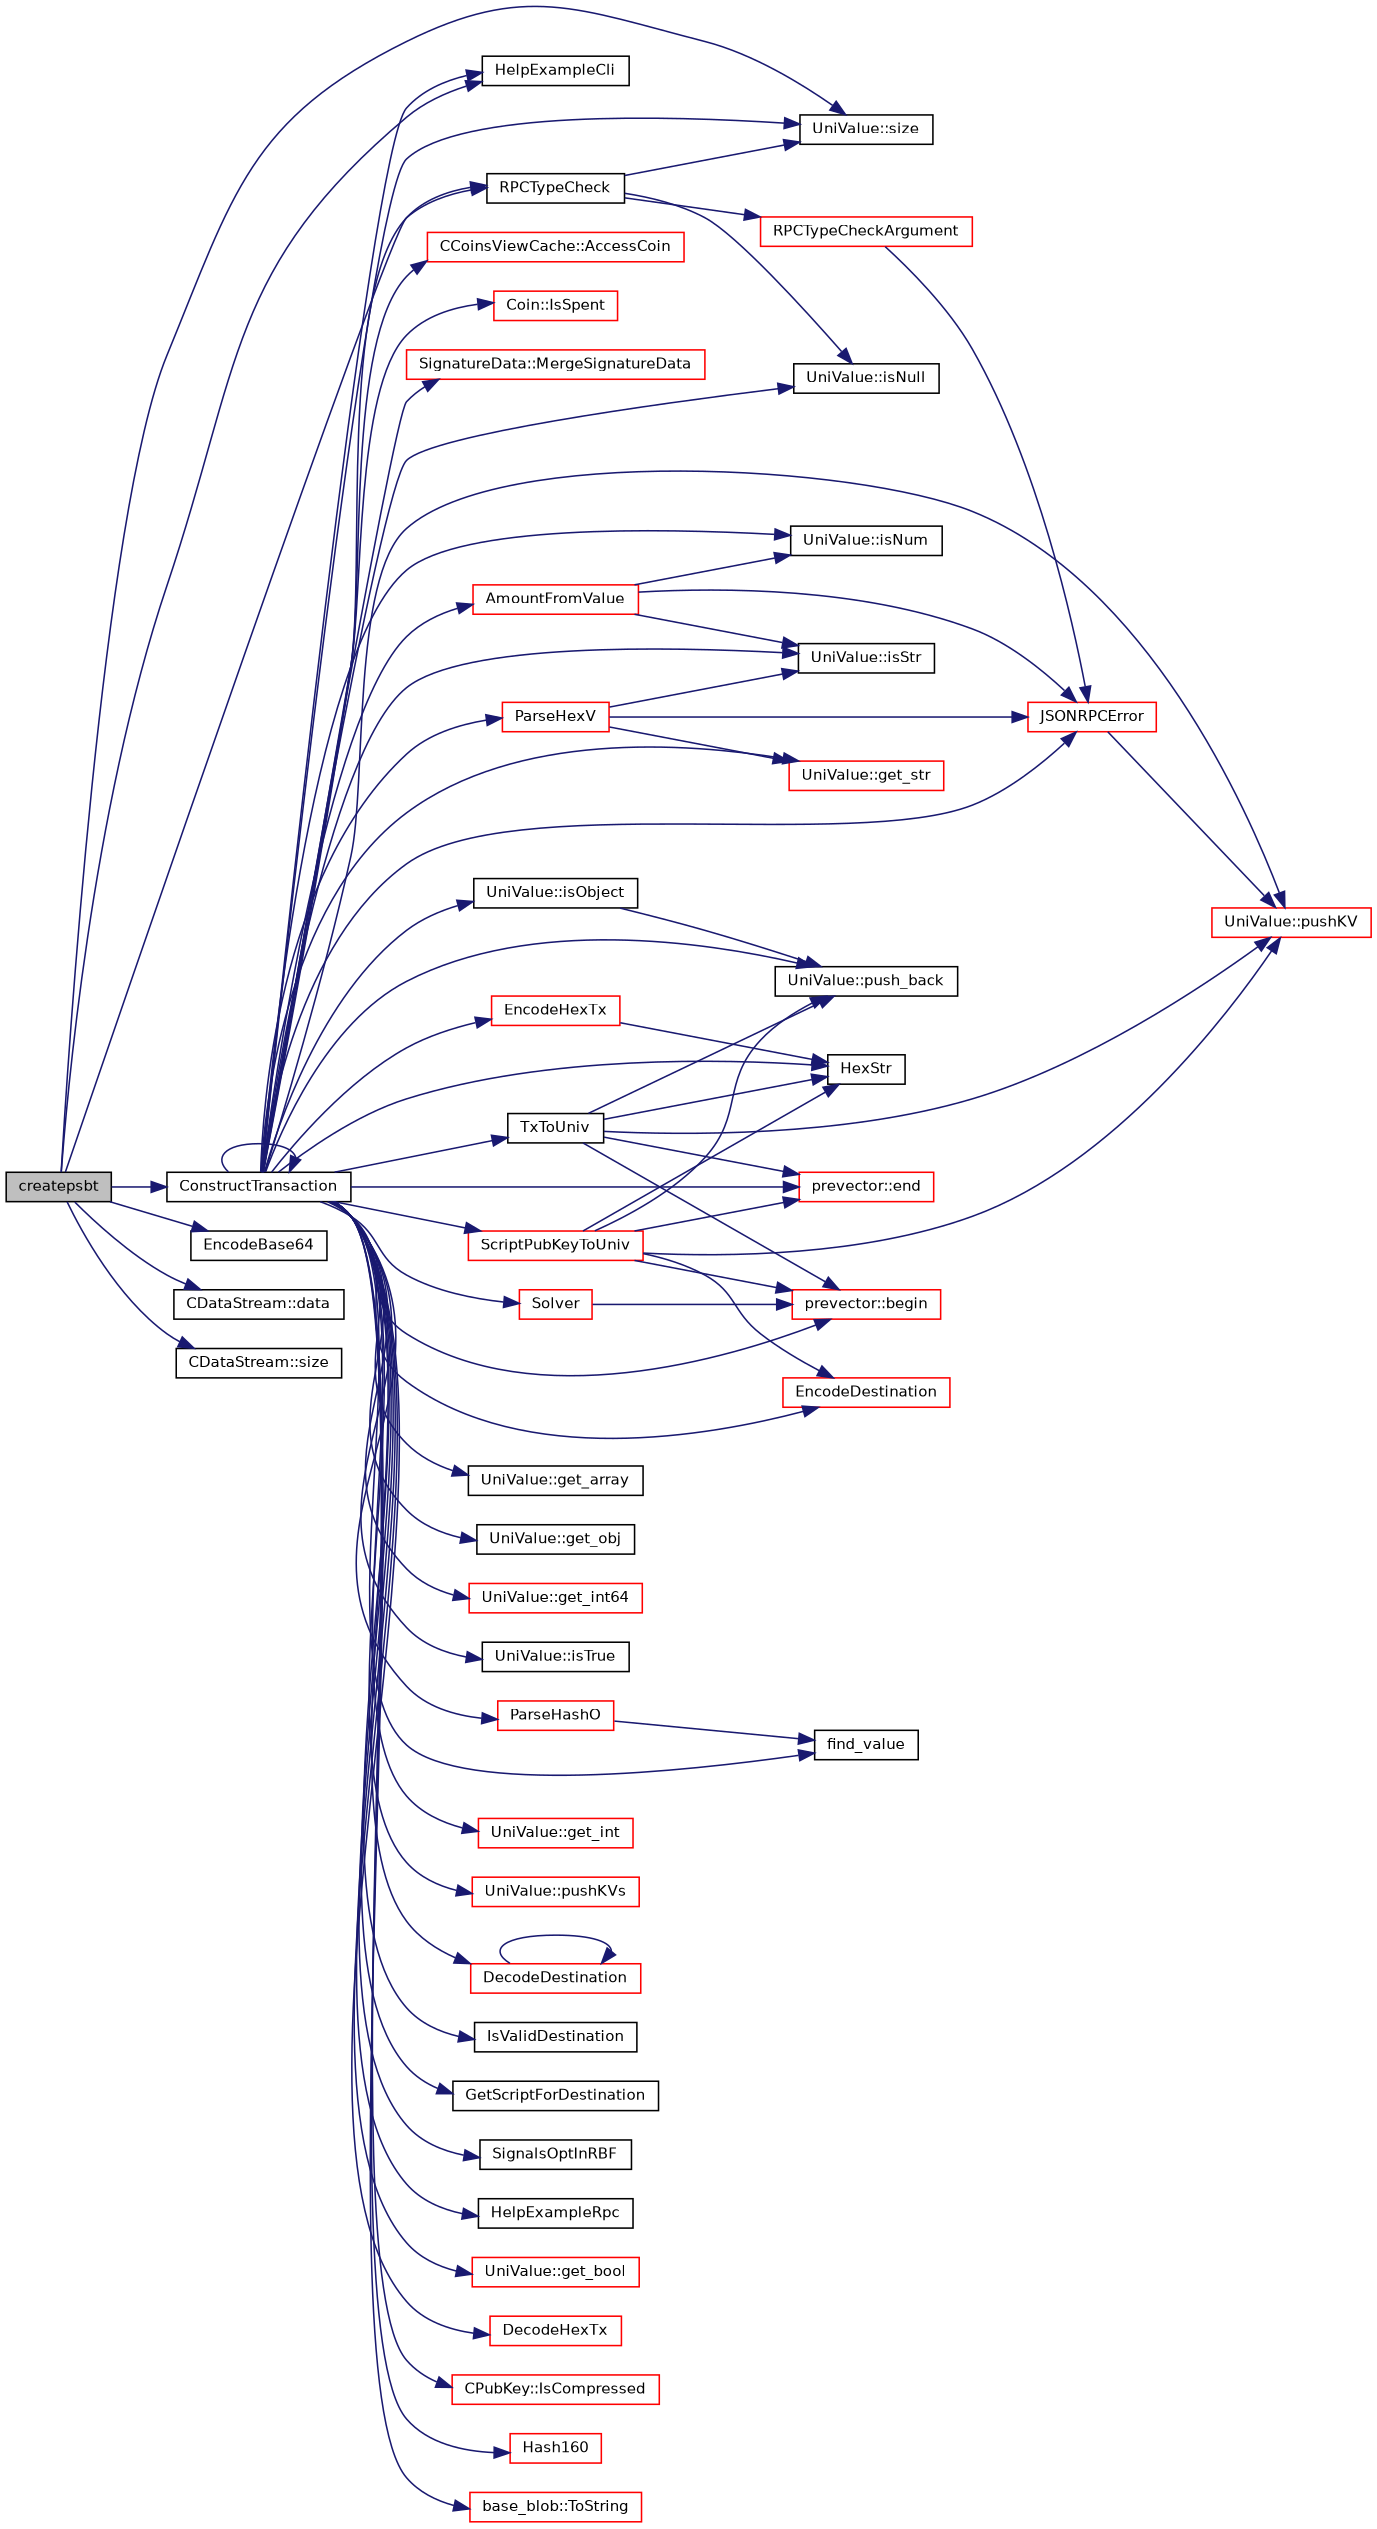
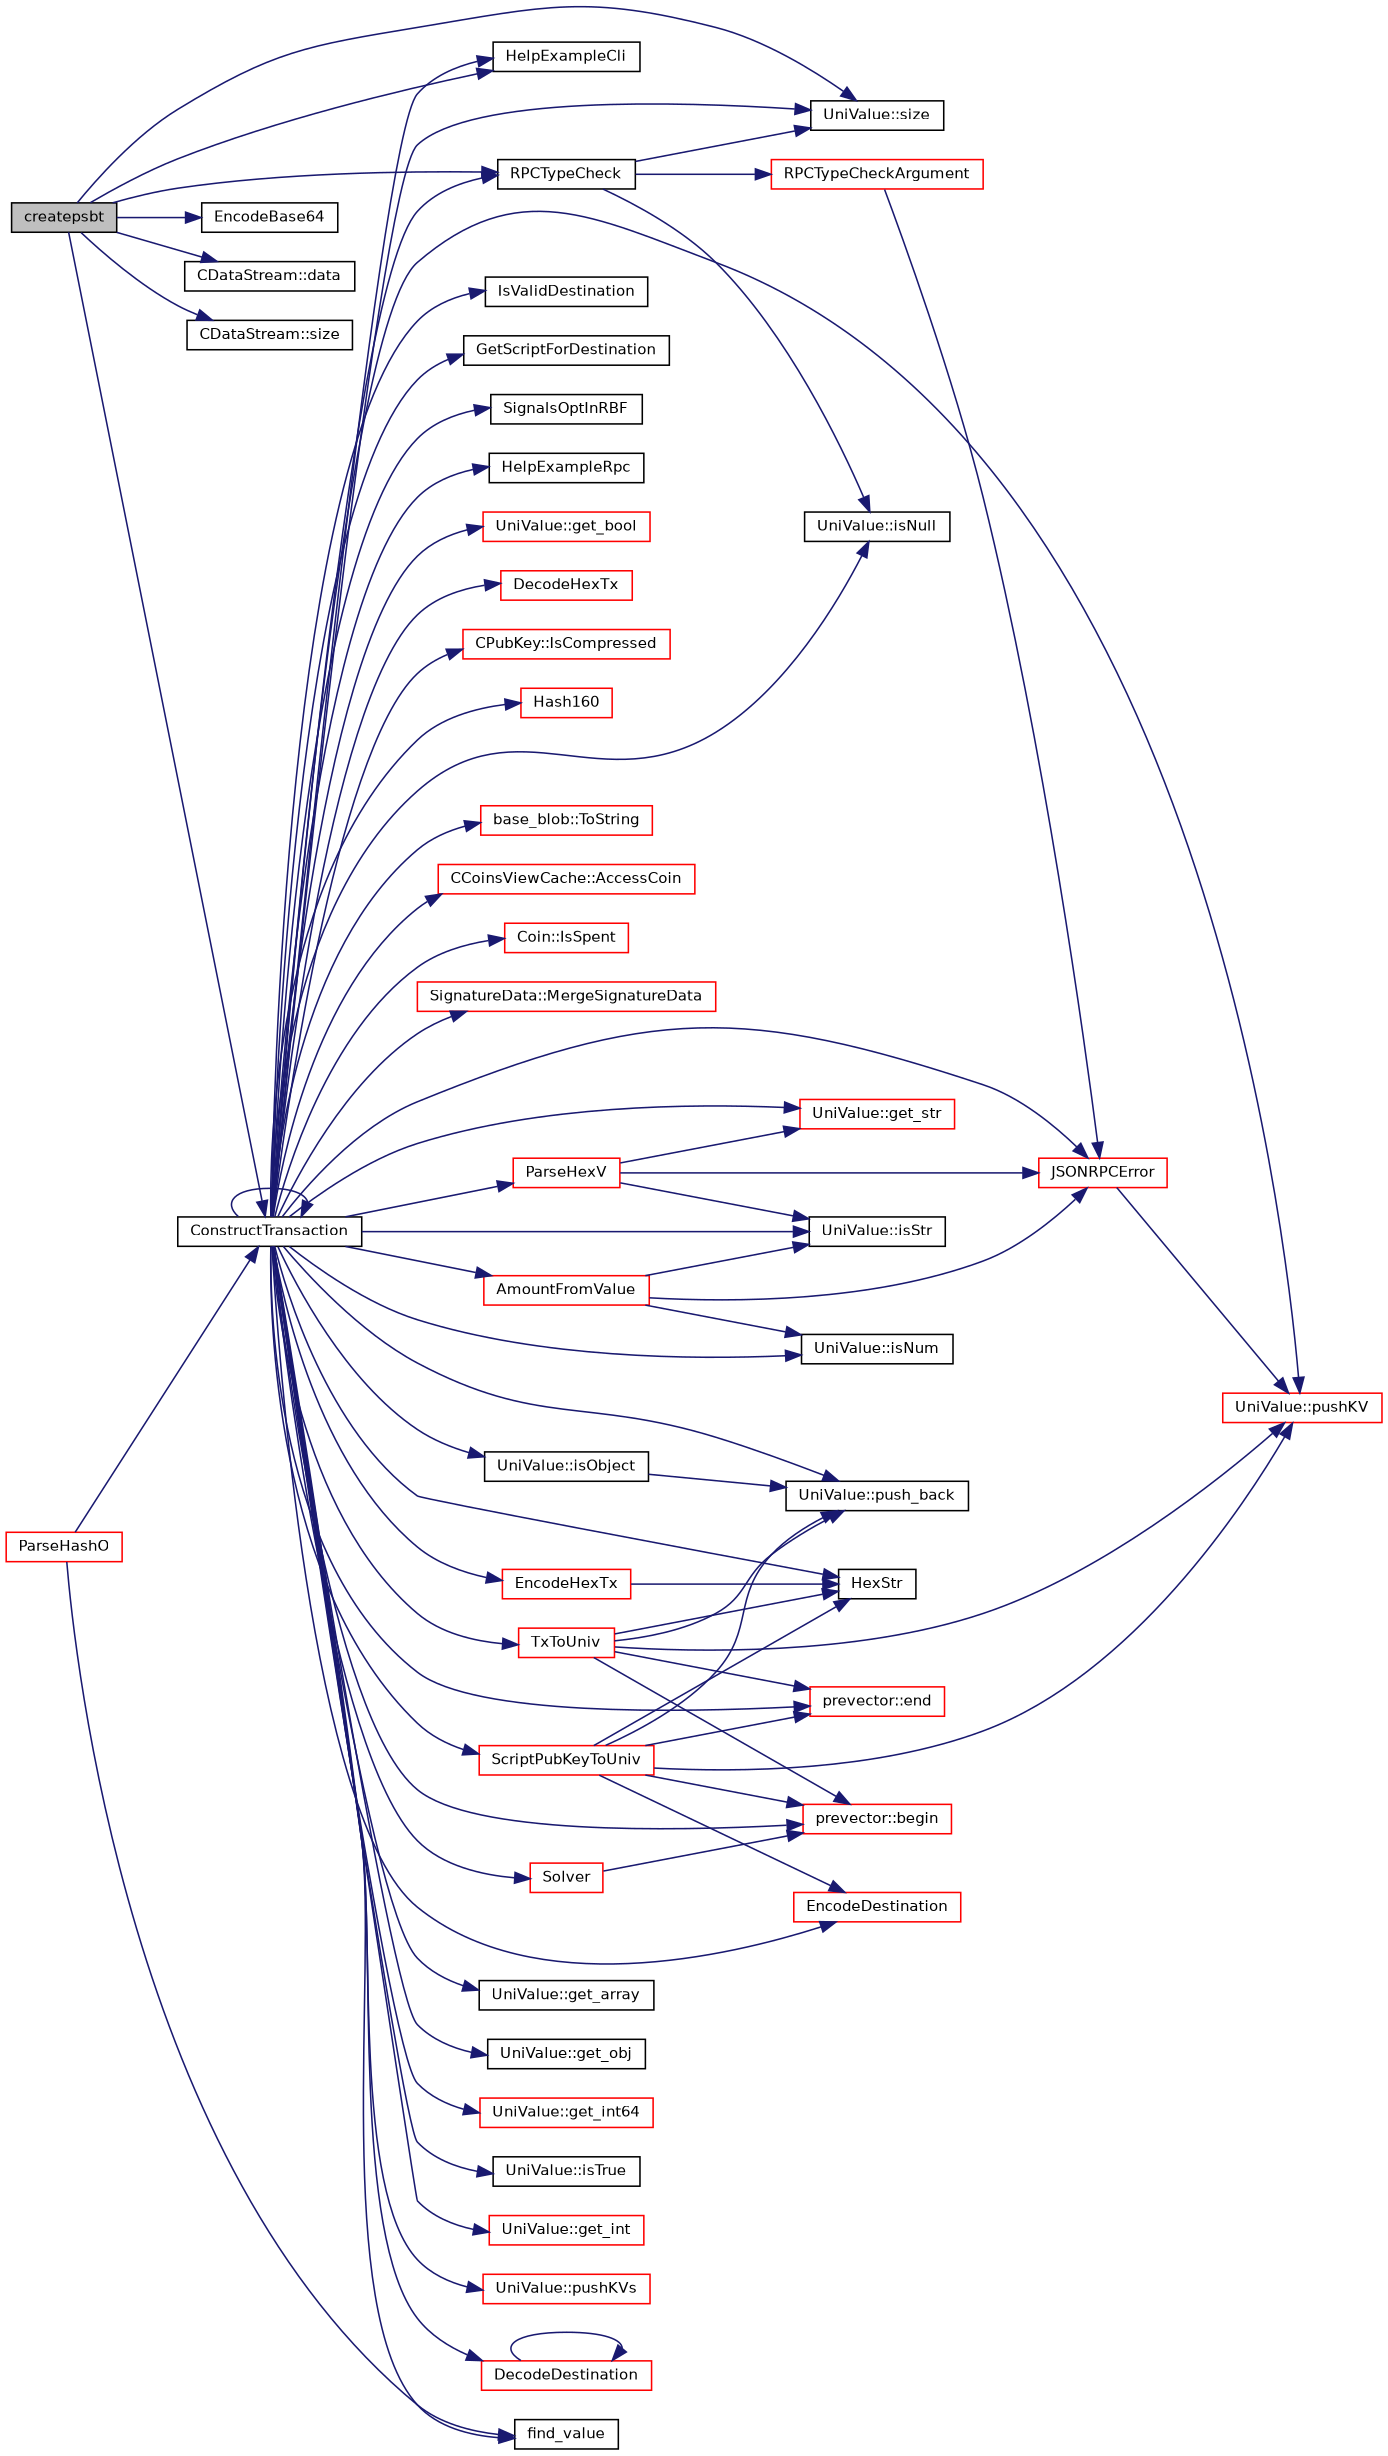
node "TxToUniv": color black -> red
edge "ConstructTransaction" -> "ParseHashO": reversed
